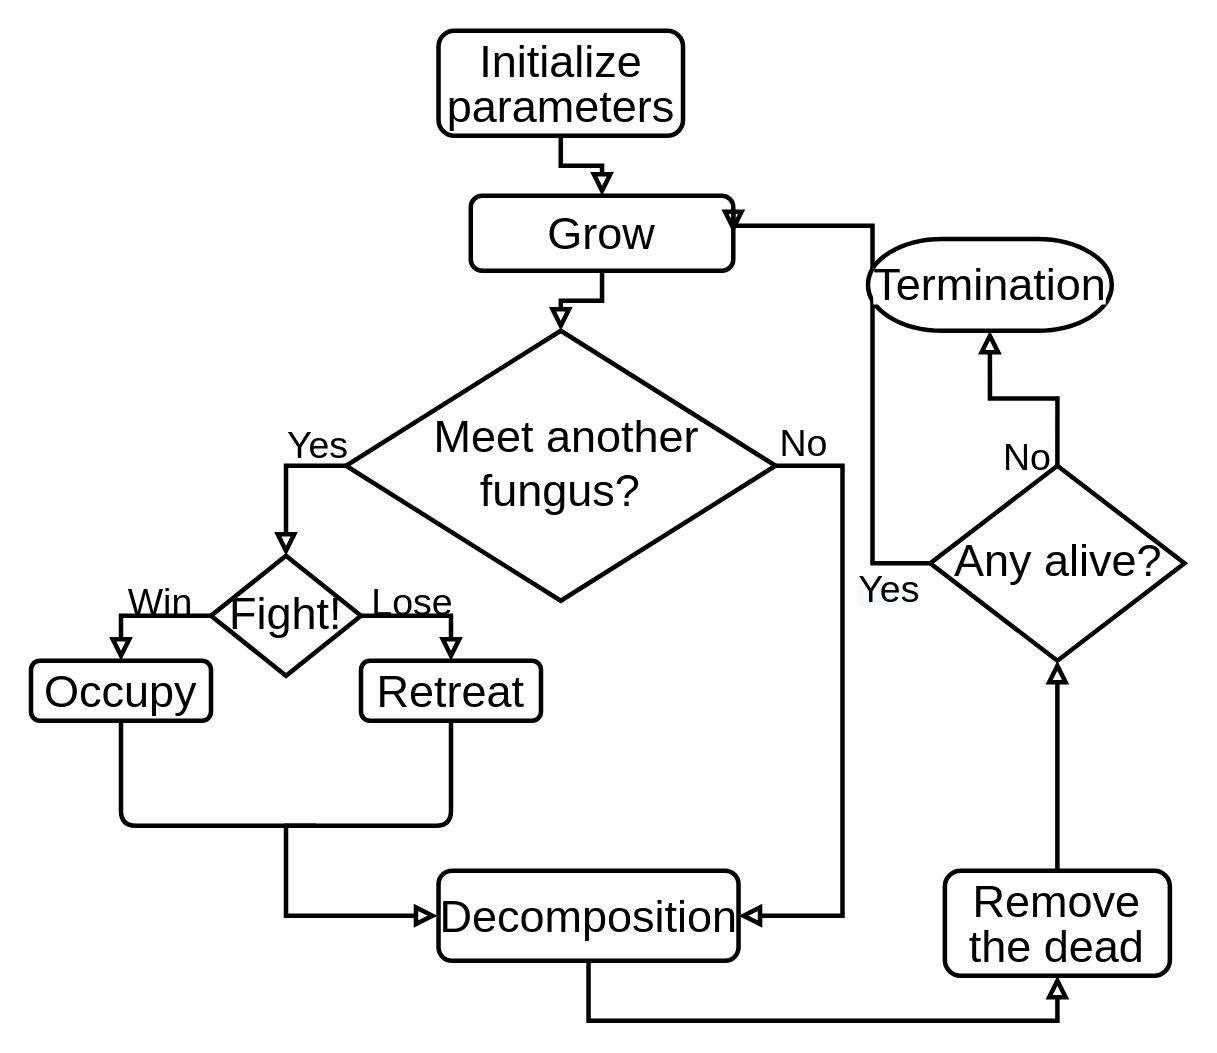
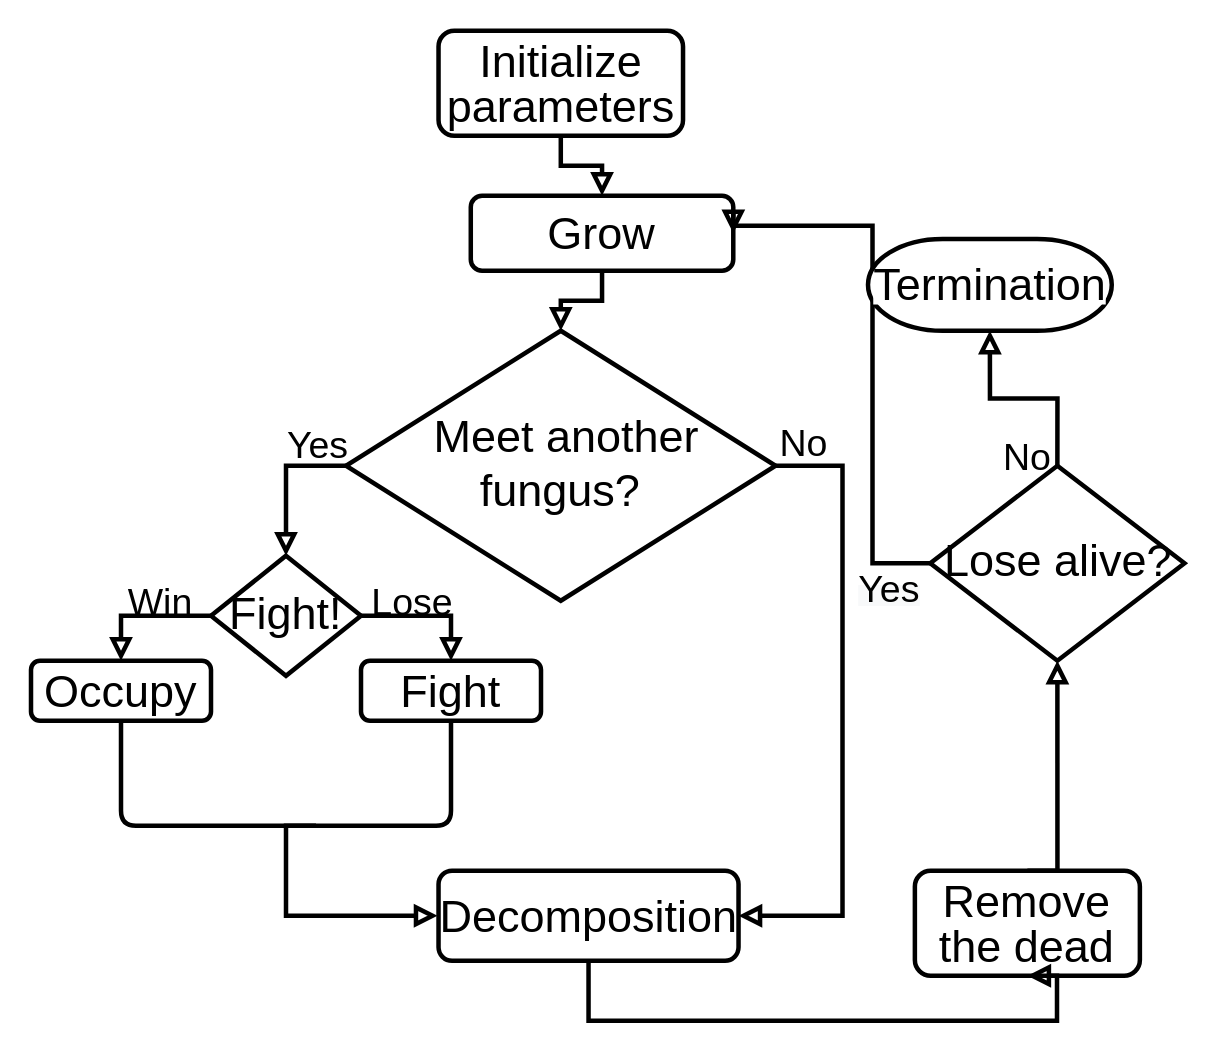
node "Any alive?": label "Any alive?" -> "Lose alive?"
node "Retreat": label "Retreat" -> "Fight"
node "Remove the dead": moved (1057, 923) -> (1027, 923)
